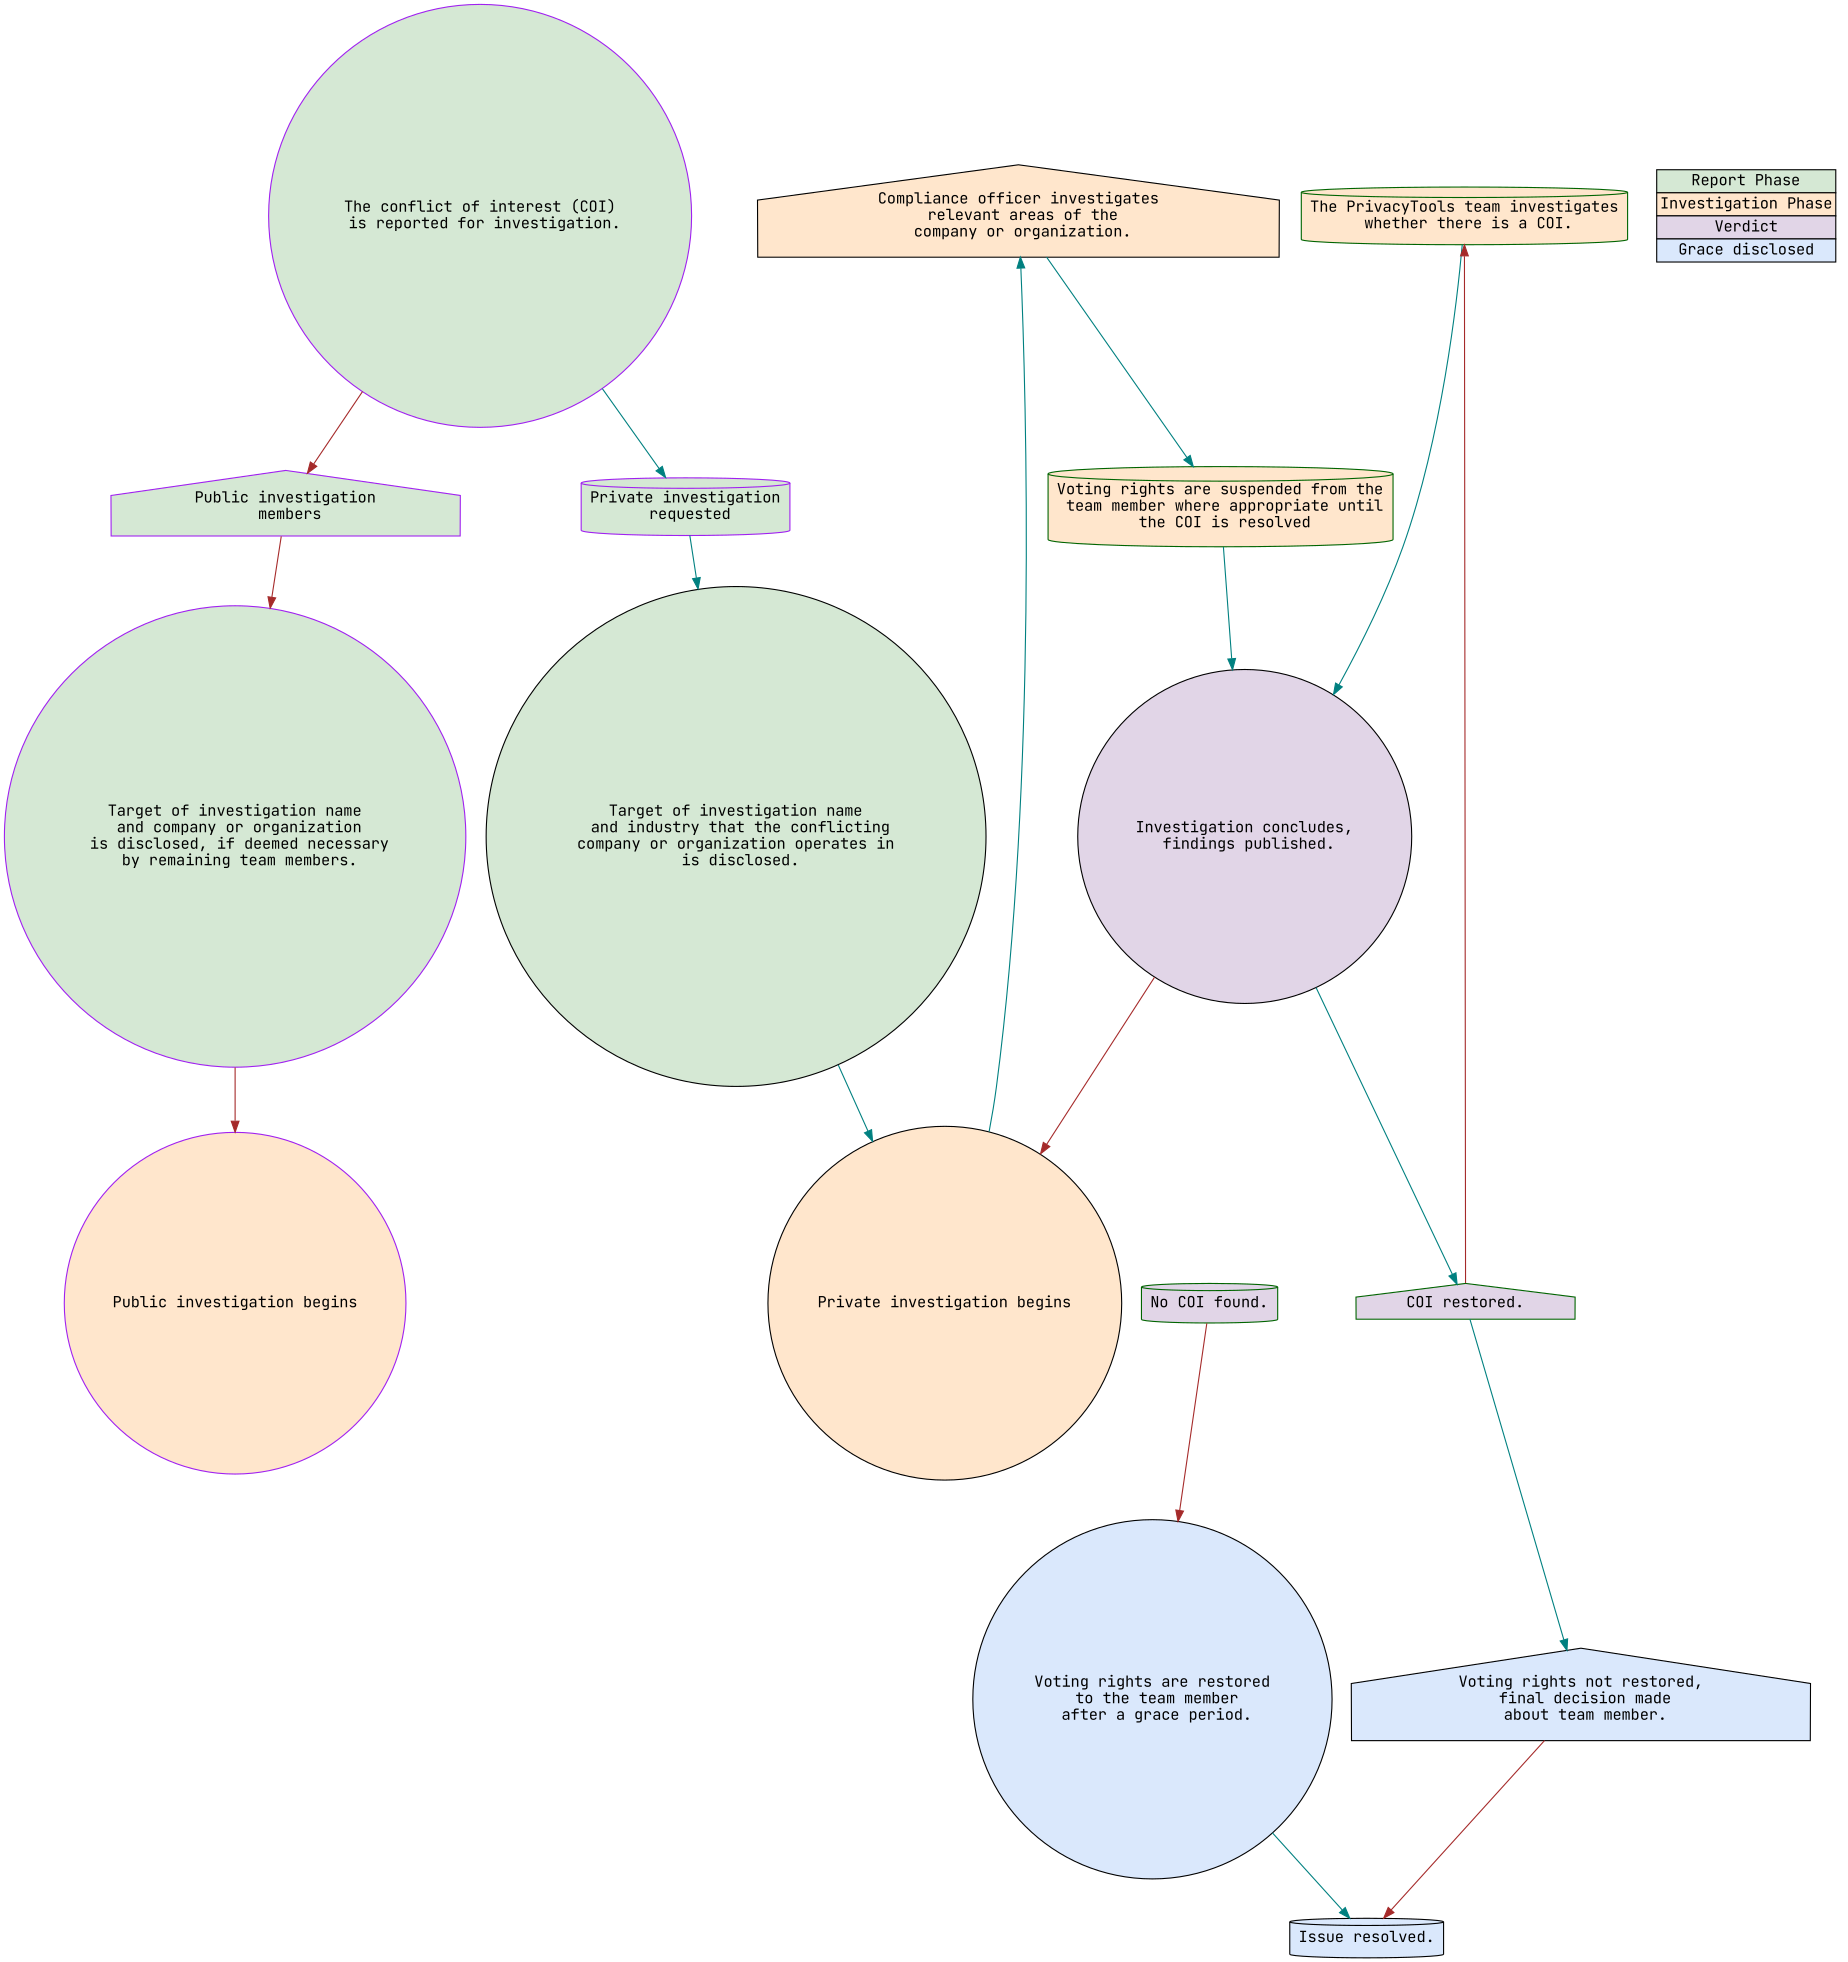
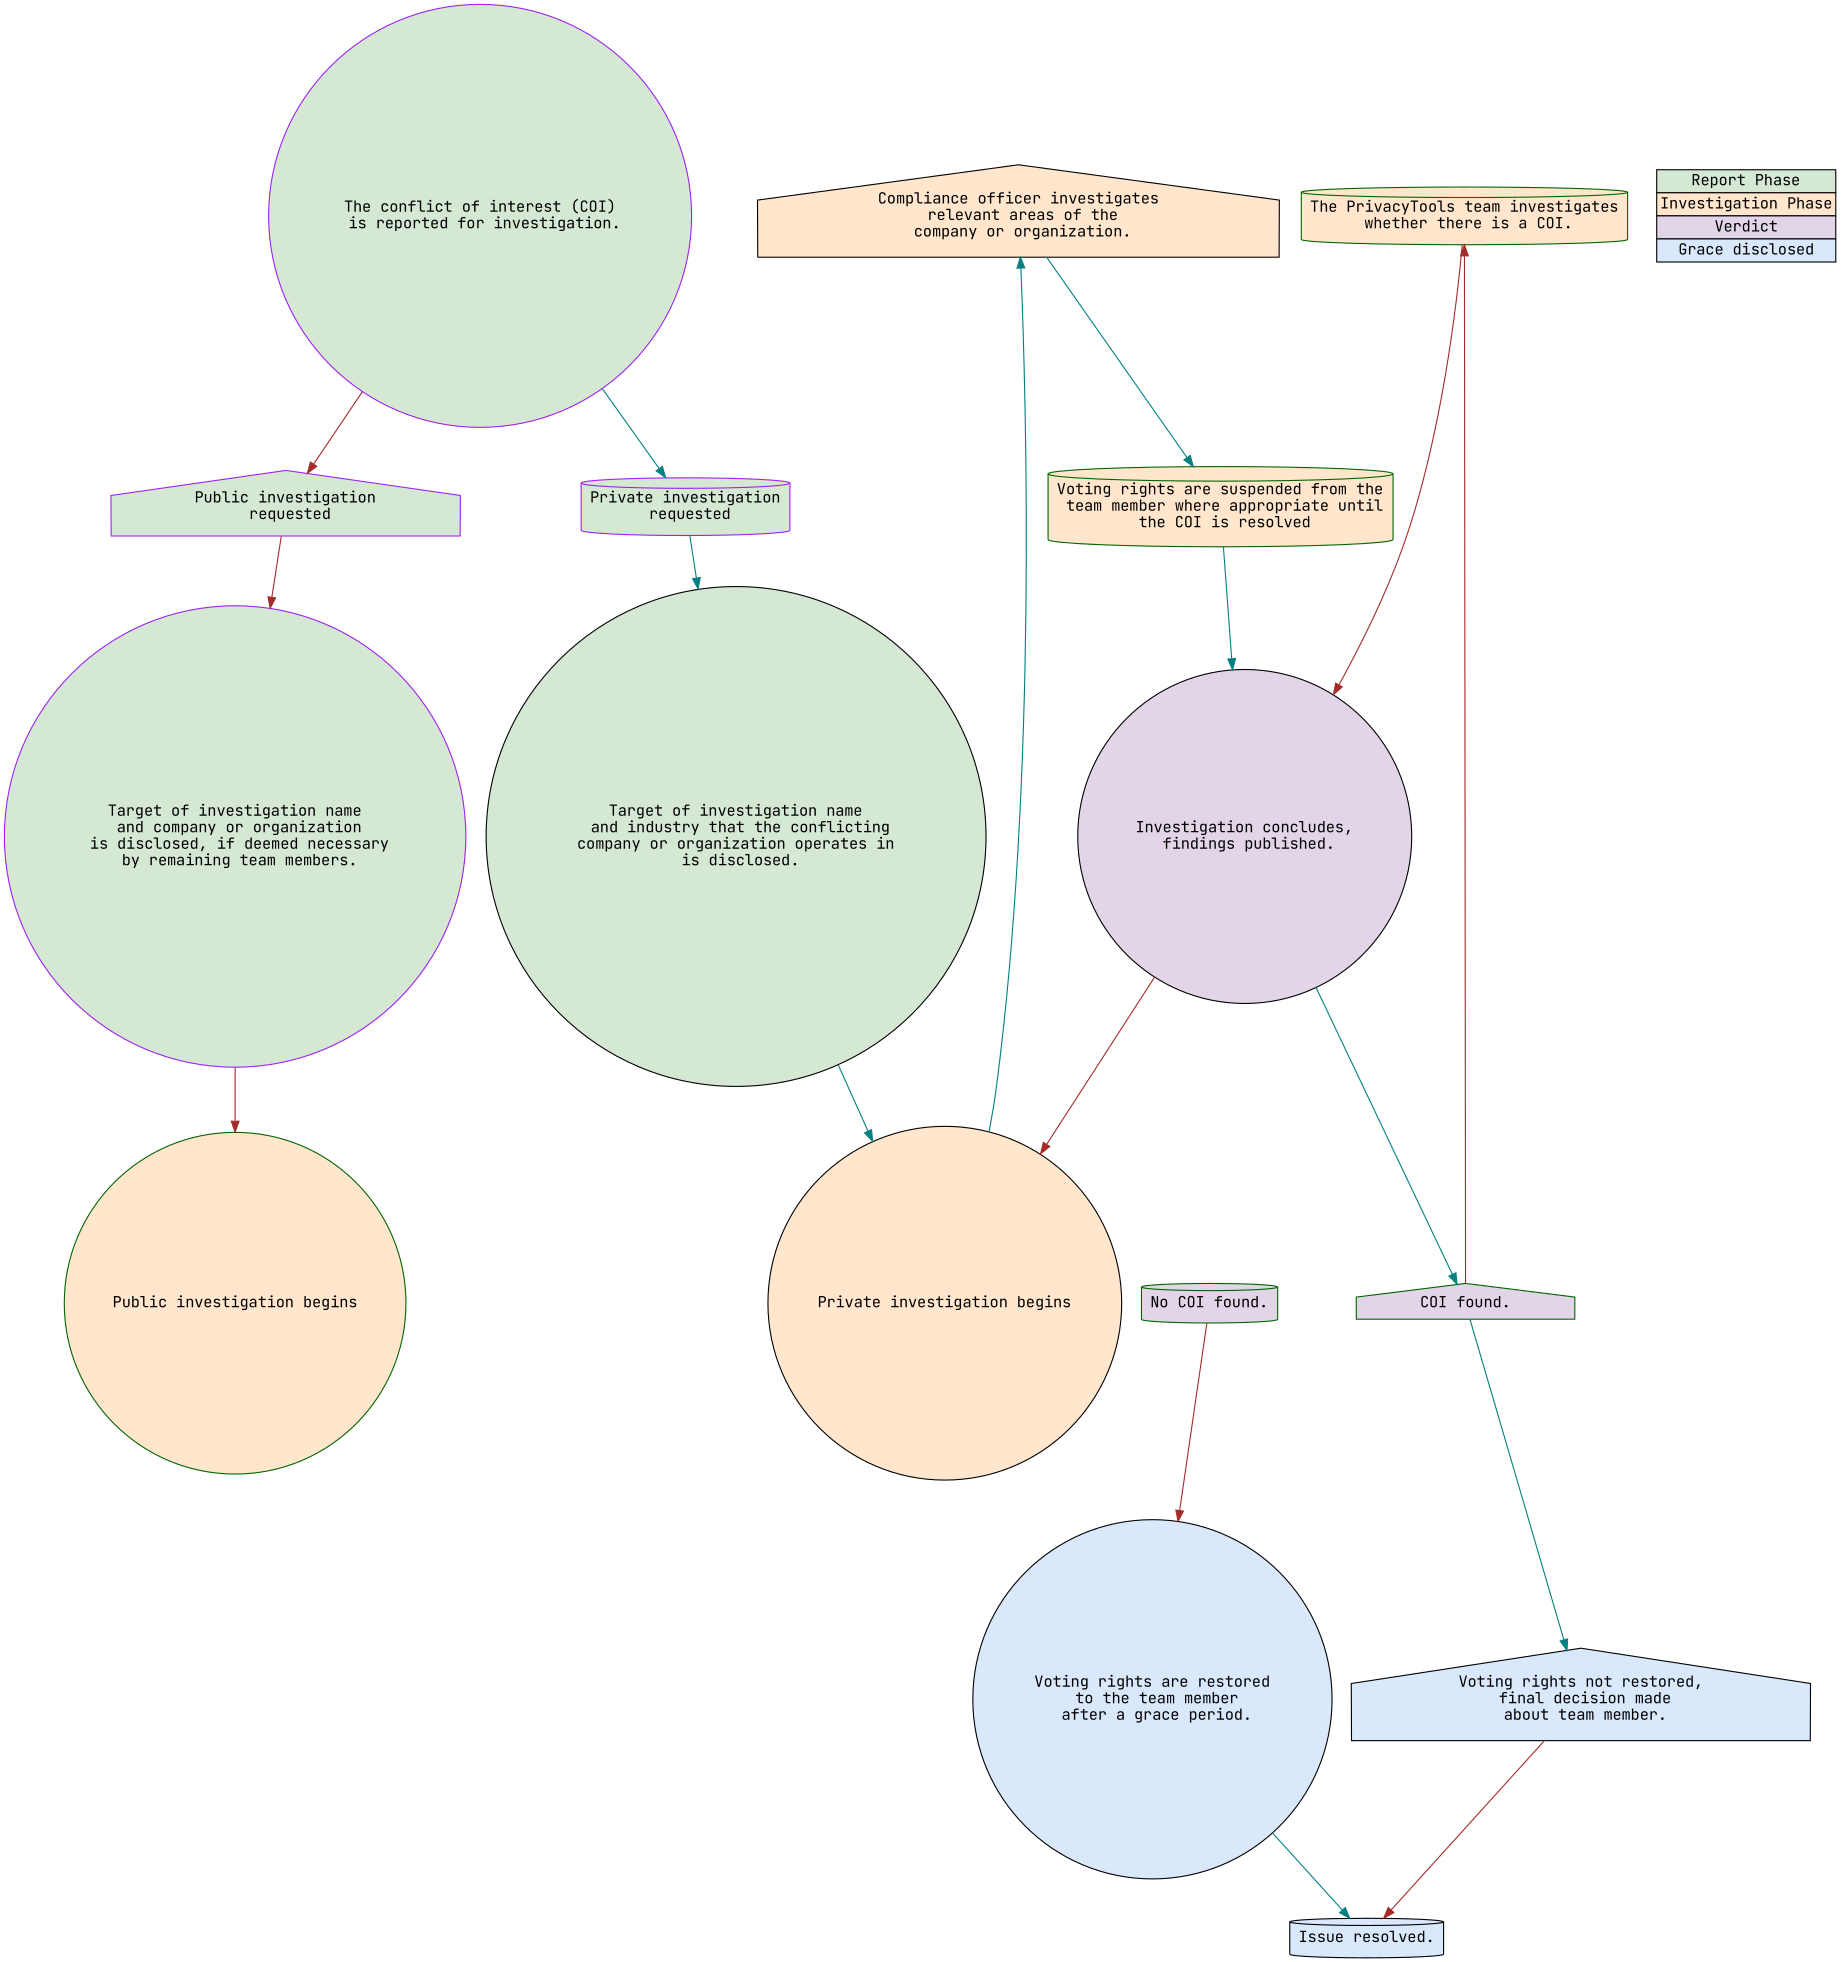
edge "The PrivacyTools team investigates whether there is a COI." -> "Investigation concludes, findings published.": color teal -> brown
node "Public investigation members": label "Public investigation members" -> "Public investigation requested"
node "Public investigation begins": color purple -> darkgreen
node "COI restored.": label "COI restored." -> "COI found."
